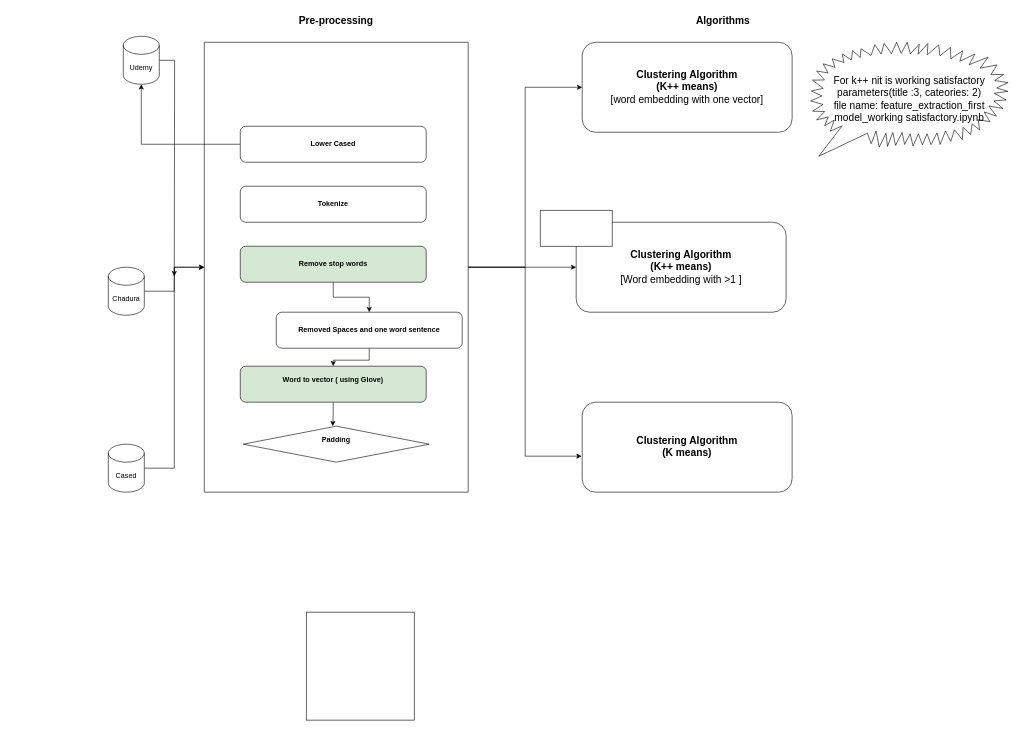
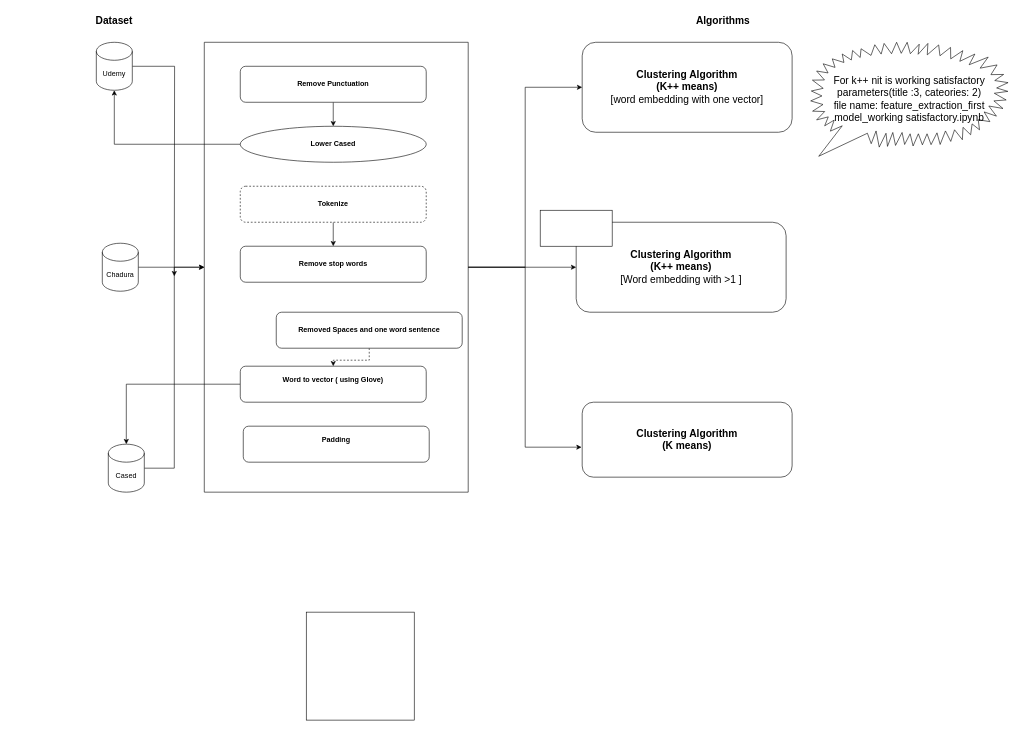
node "Dataset": added
node "Pre-processing": removed
node "Udemy": moved (141, 60) -> (114, 66)
node "Remove Punctuation": added
edge "Remove Punctuation" -> "Lower Cased": added
node "Lower Cased": shape rounded rectangle -> ellipse
node "Tokenize": style solid -> dashed
edge "Tokenize" -> "Remove stop words": added
node "Remove stop words": fillcolor #d5e8d4 -> #ffffff
node "Chadura": moved (126, 291) -> (120, 267)
edge "Remove stop words" -> "Removed Spaces and one word sentence": removed
edge "Removed Spaces and one word sentence" -> "Word to vector ( using Glove)": style solid -> dashed
node "Word to vector ( using Glove)": fillcolor #d5e8d4 -> #ffffff
edge "Word to vector ( using Glove)" -> "Padding": now "Word to vector ( using Glove)" -> "Cased"
node "Padding": shape diamond -> rounded rectangle
node "Clustering Algorithm (K means)": size 210x90 -> 210x75
